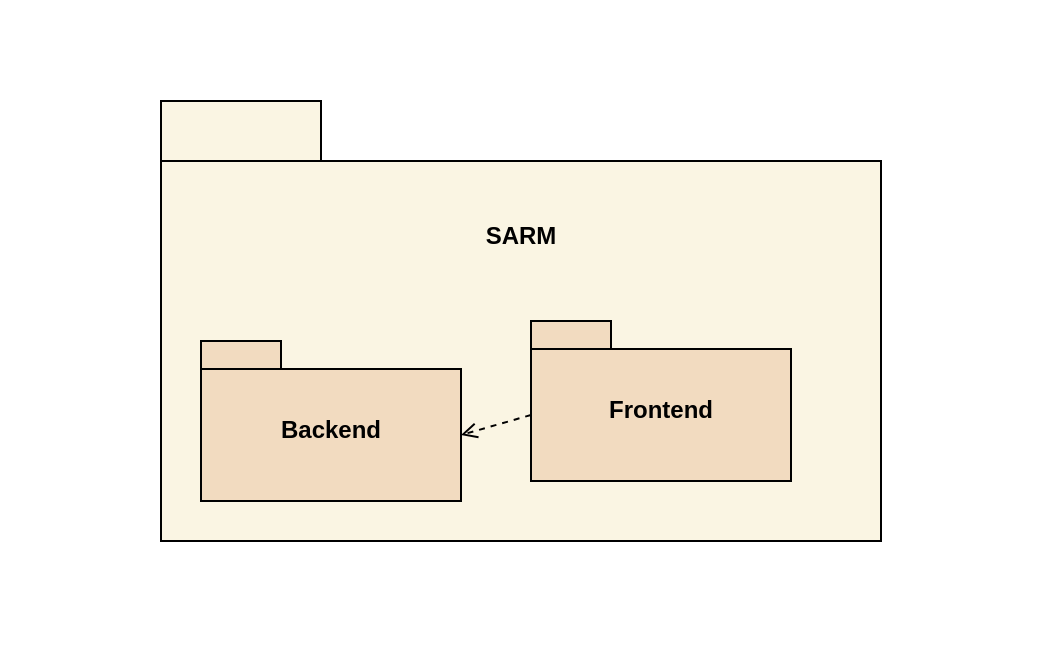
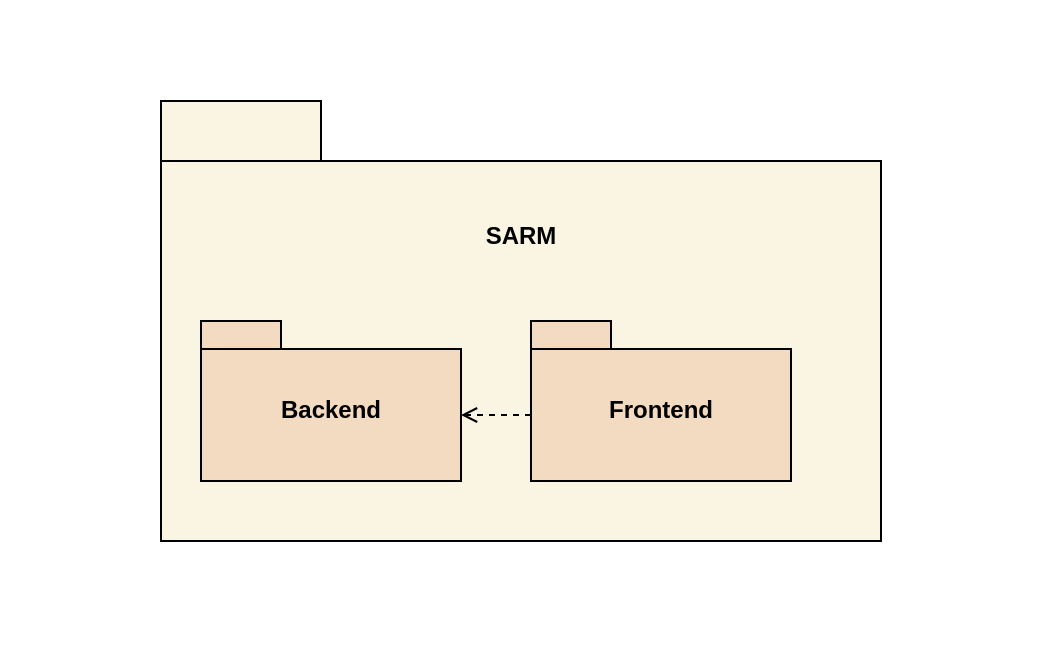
node "Backend": moved (331, 421) -> (331, 401)
